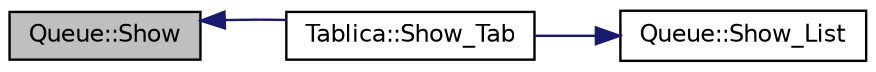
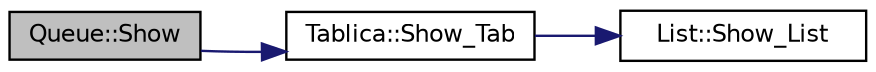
edge "Tablica::Show_Tab" -> "Queue::Show": reversed
node "Queue::Show_List": label "Queue::Show_List" -> "List::Show_List"
